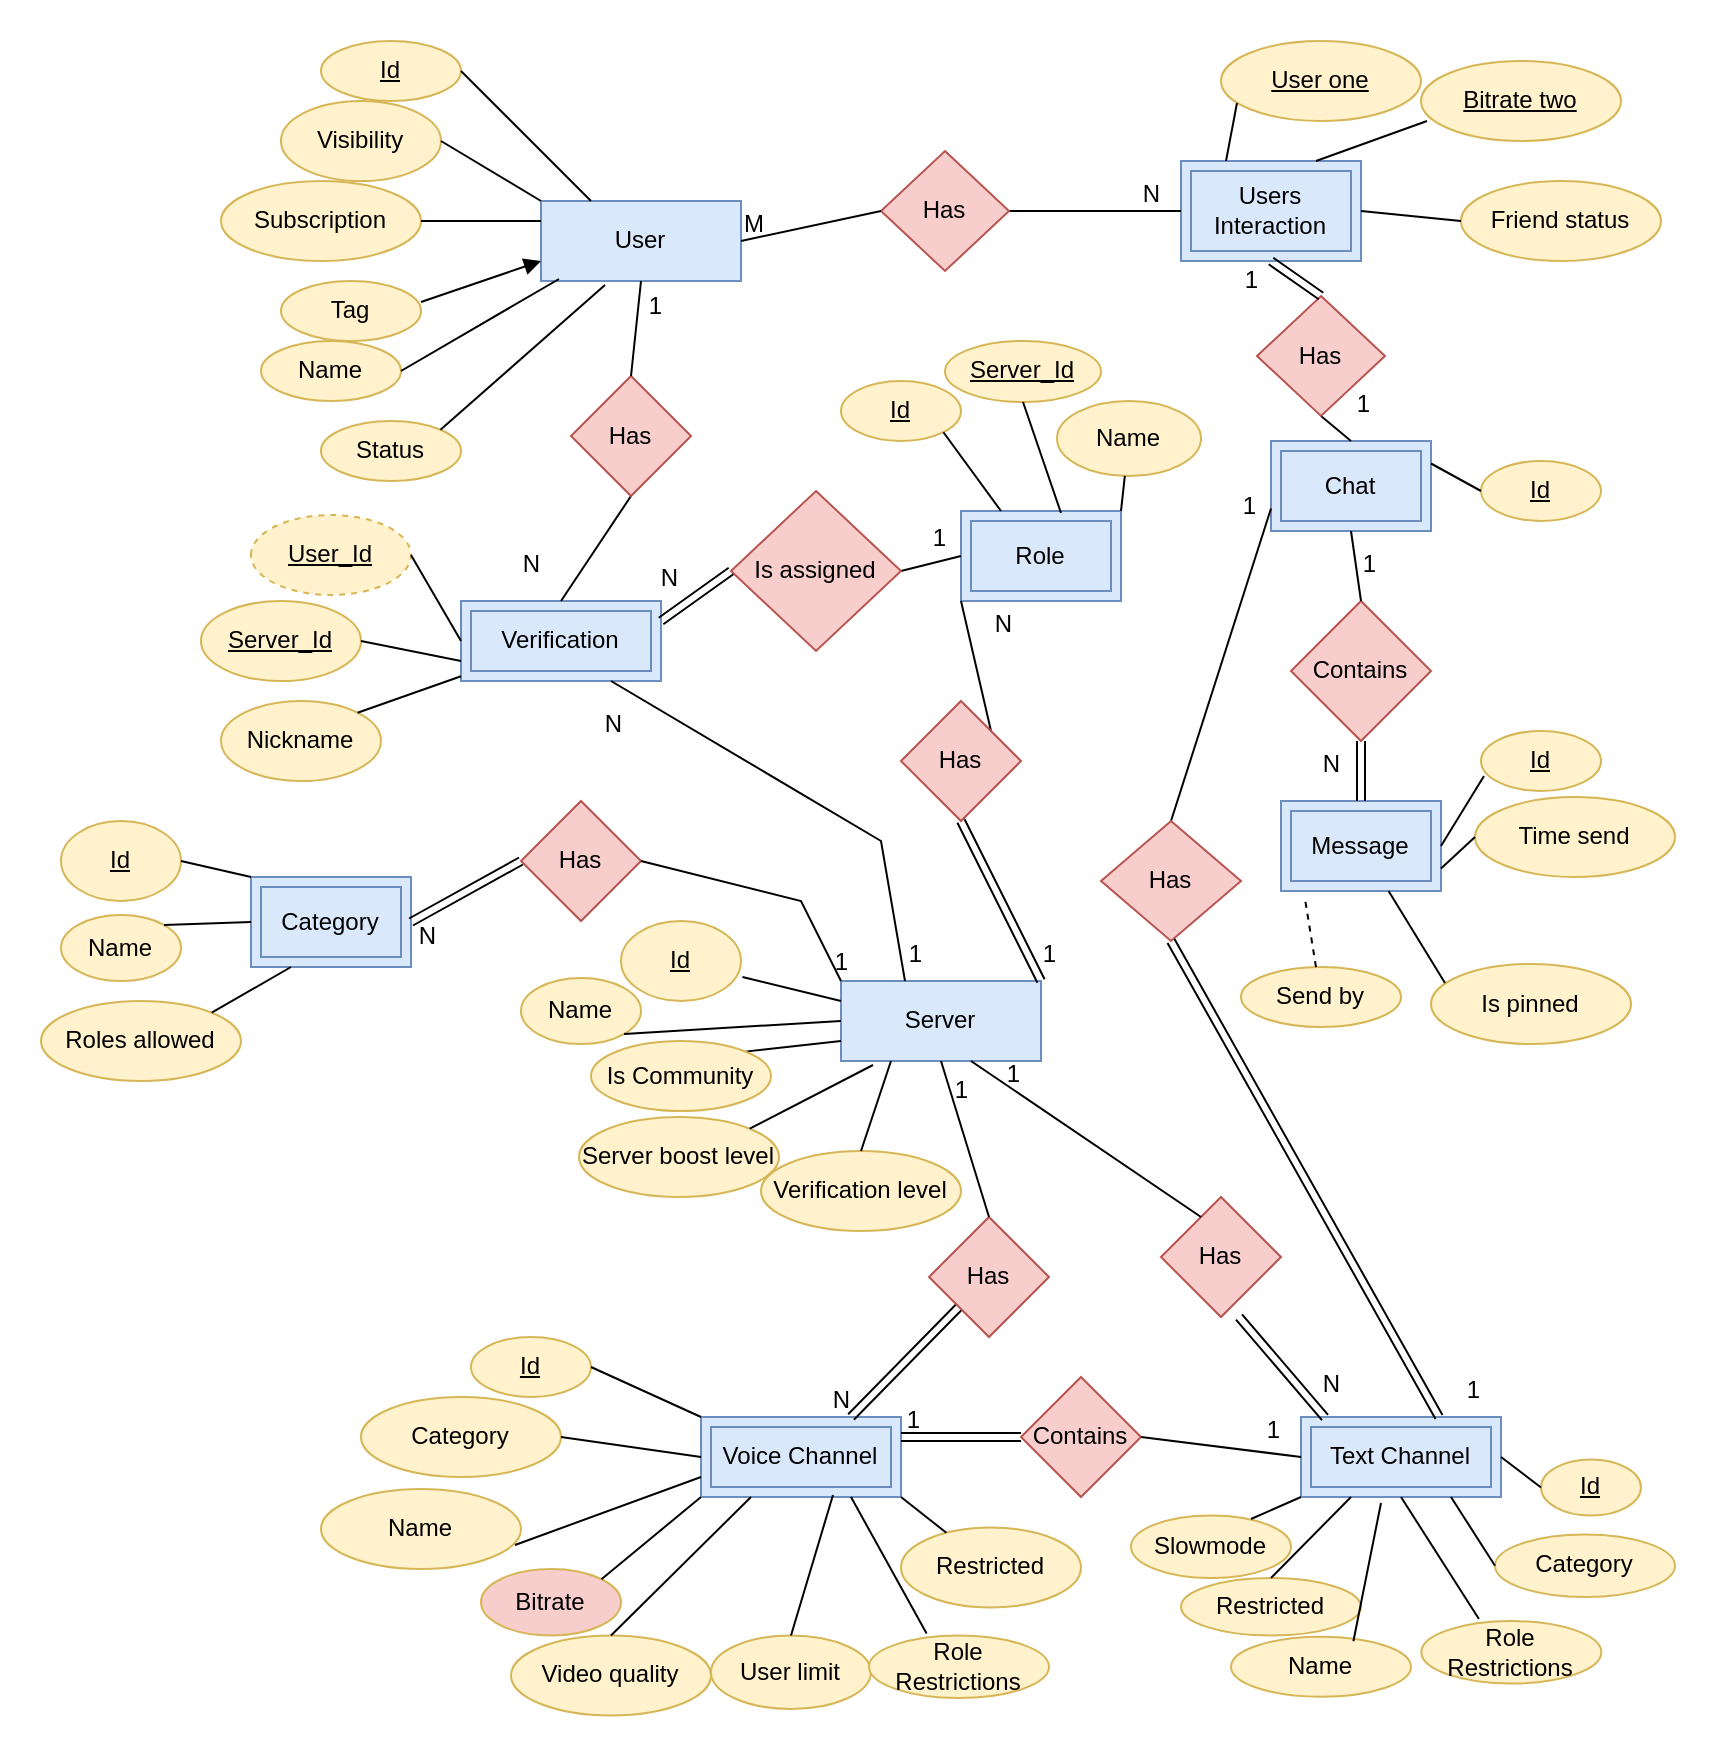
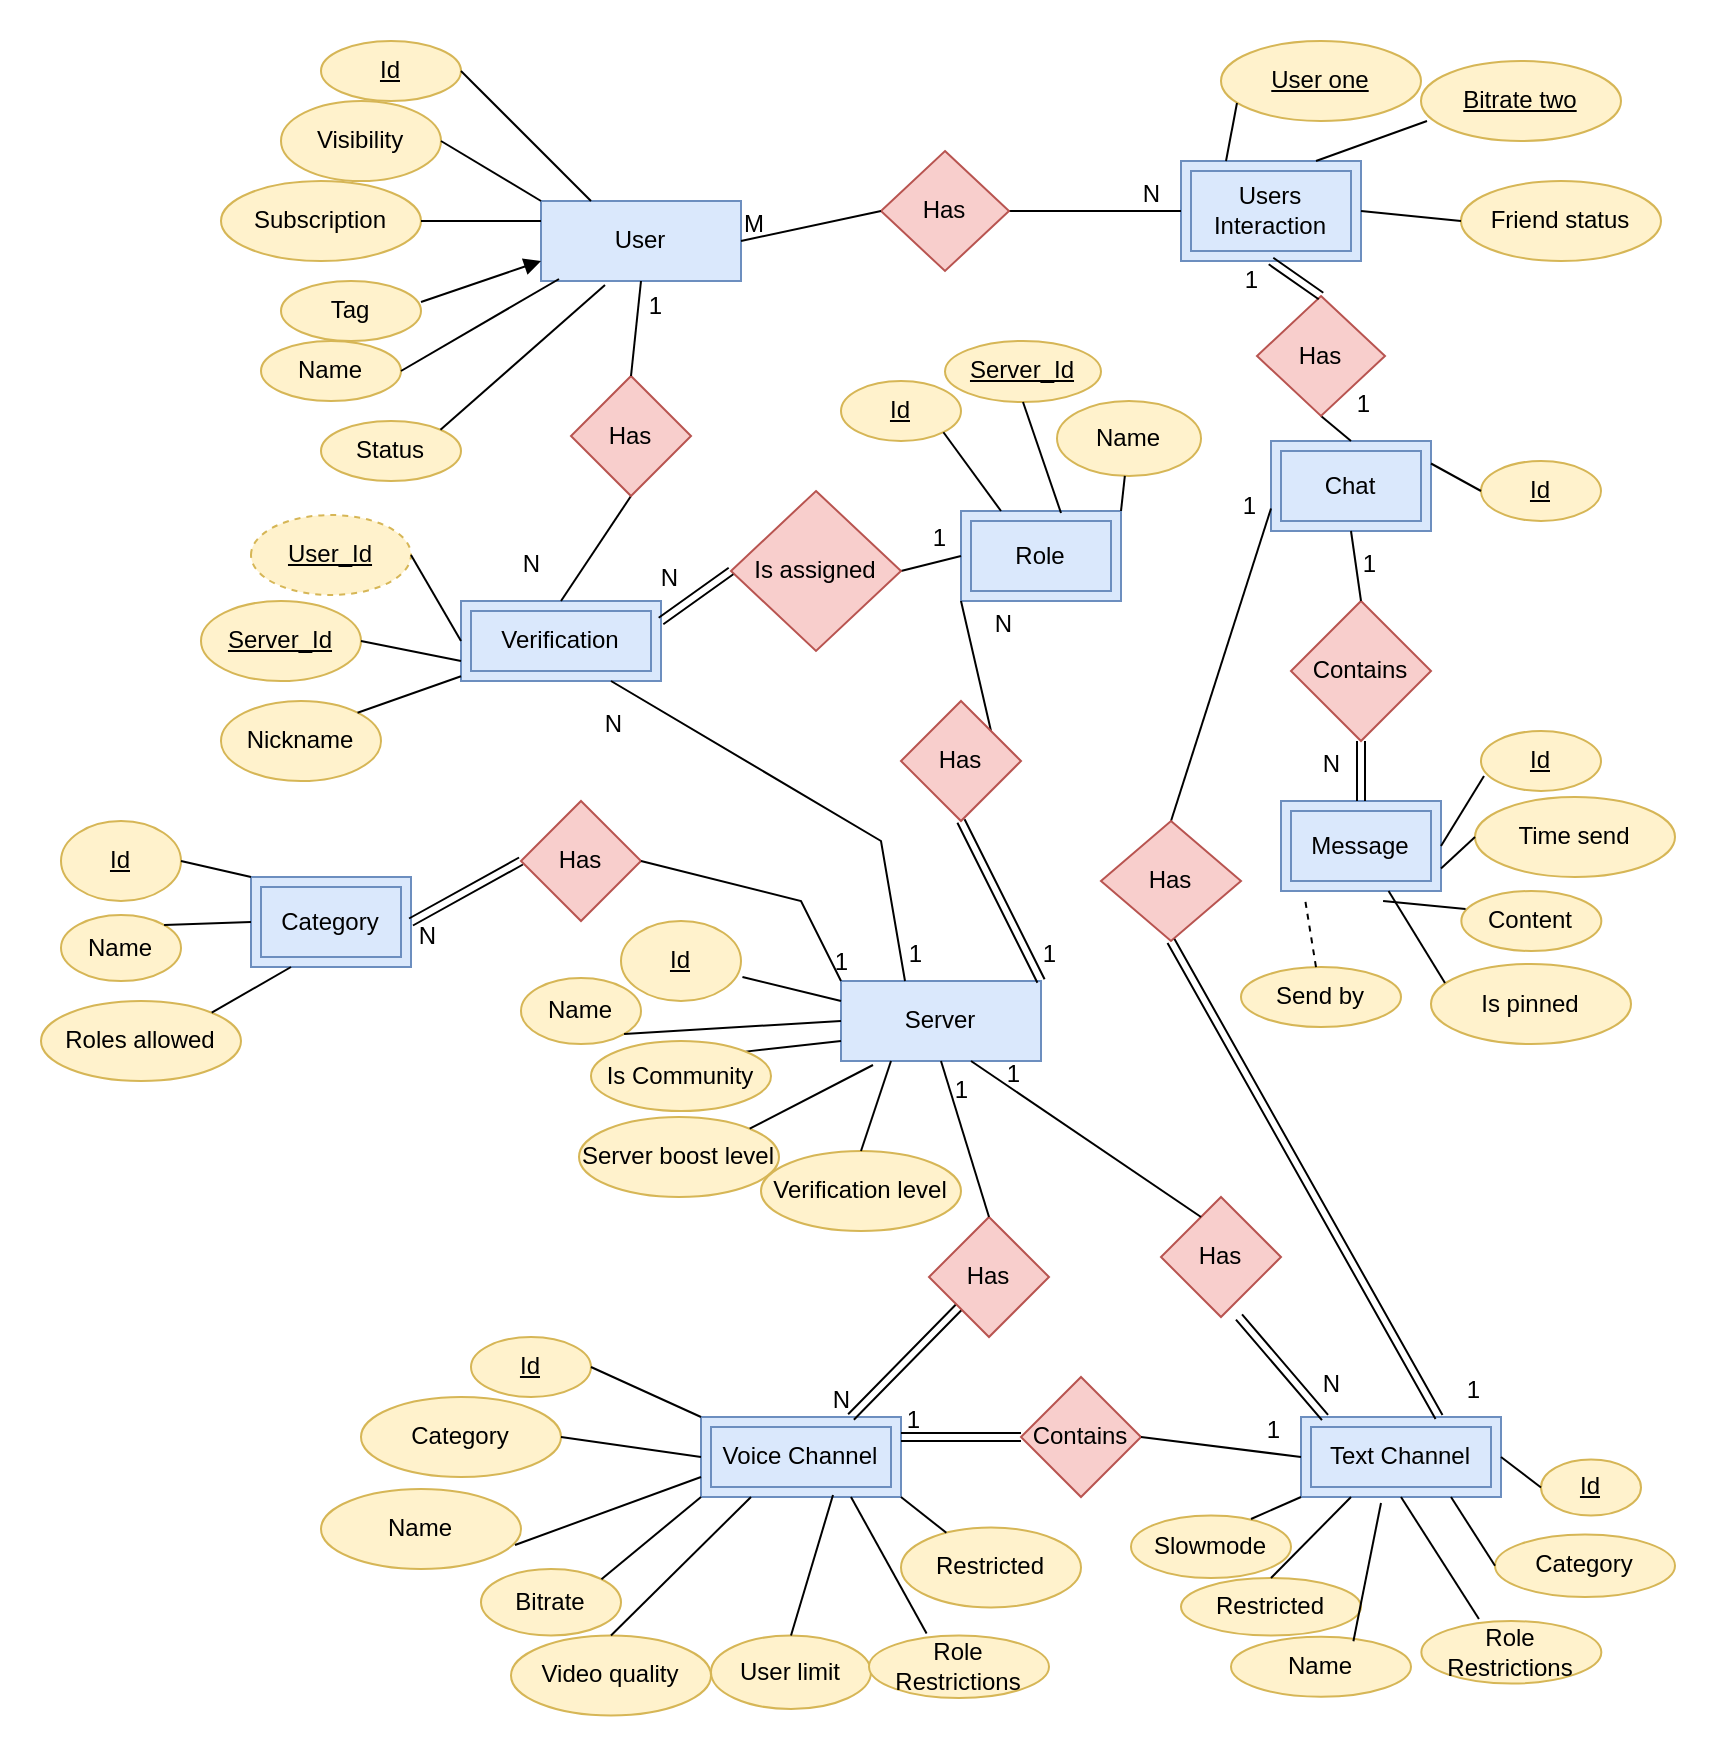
edge "Message" -- "Content": added
node "Content": added
node "Bitrate": fillcolor #f8cecc -> #fff2cc
